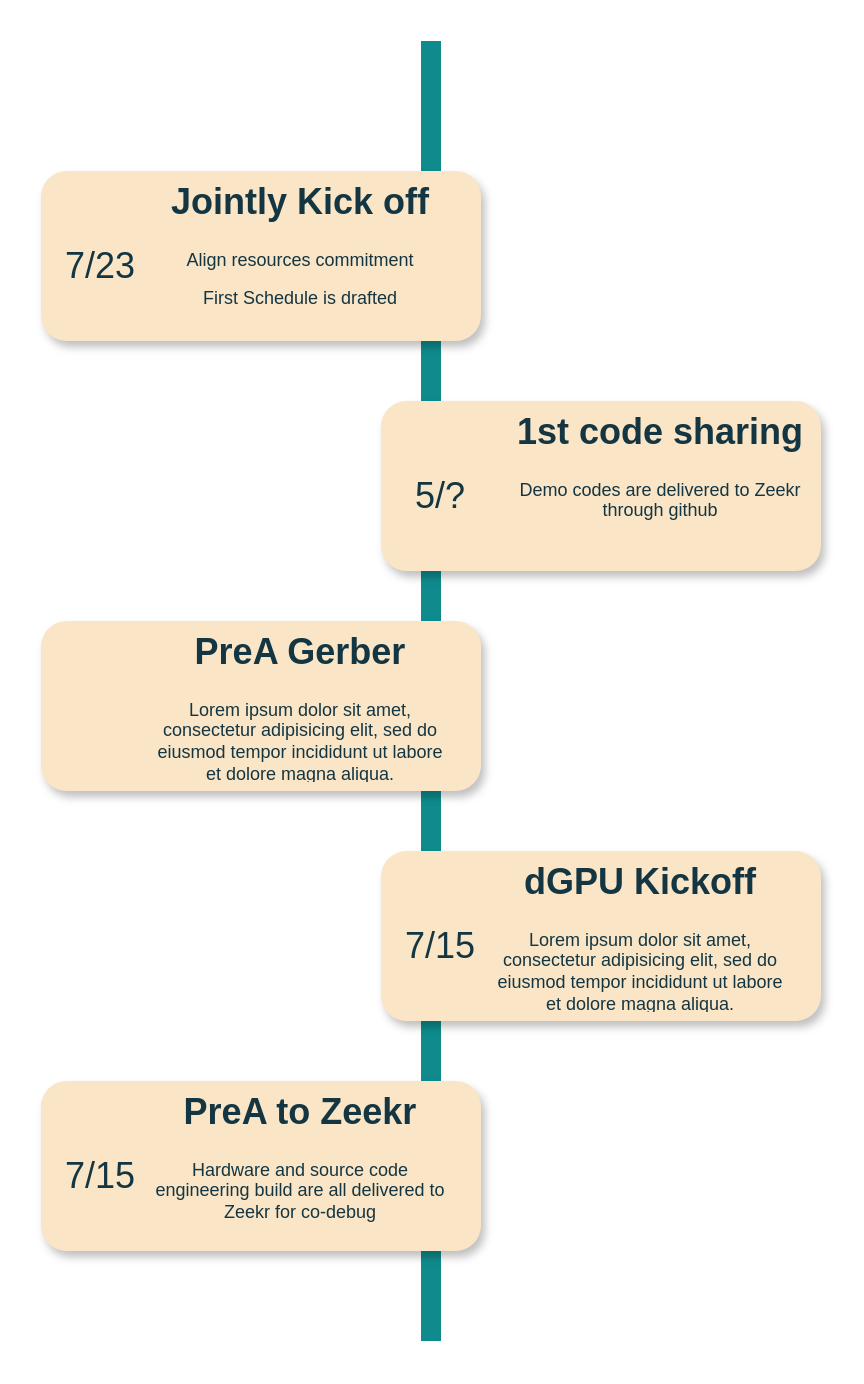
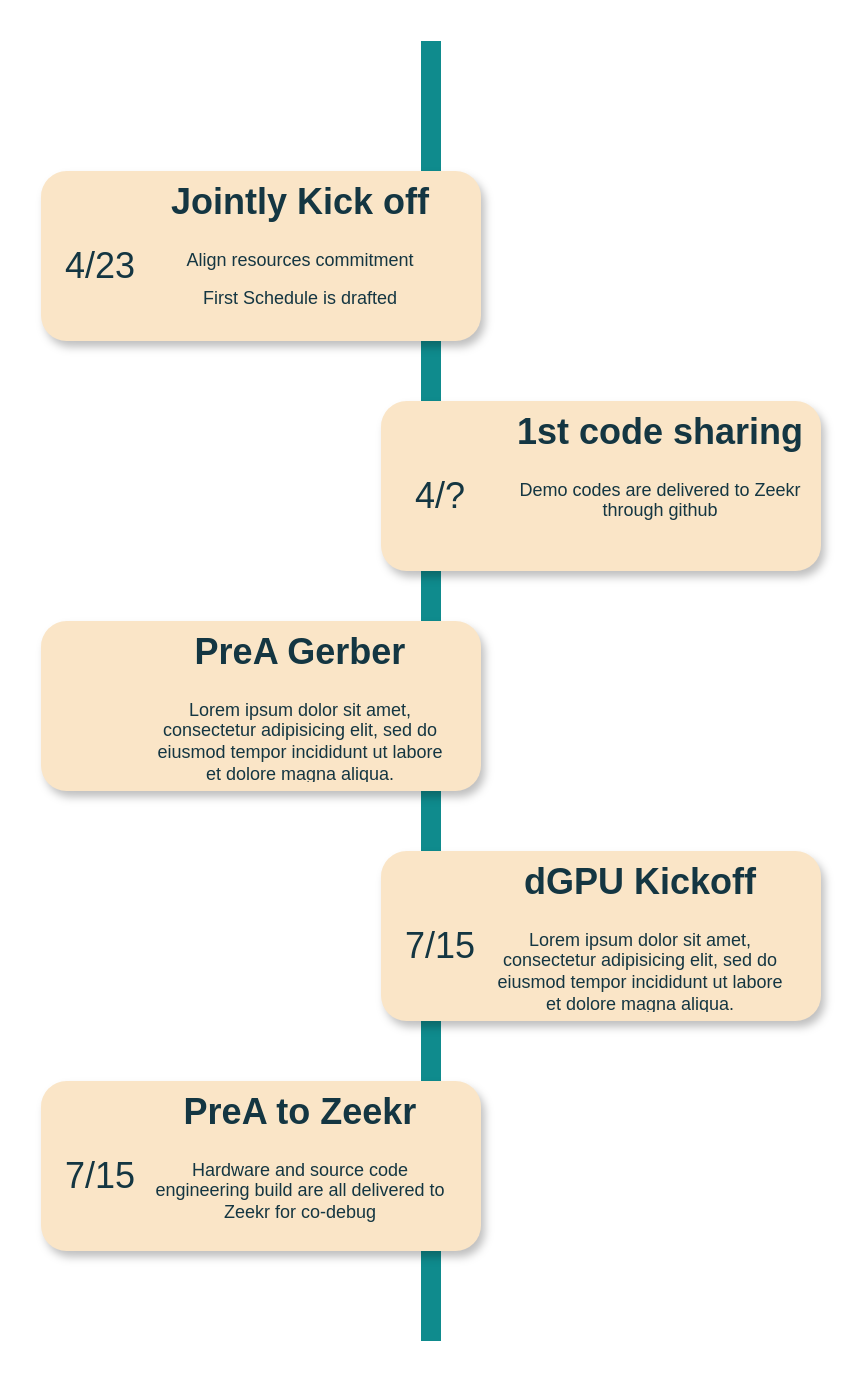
node "7/23": label "7/23" -> "4/23"
node "5/?": label "5/?" -> "4/?"
